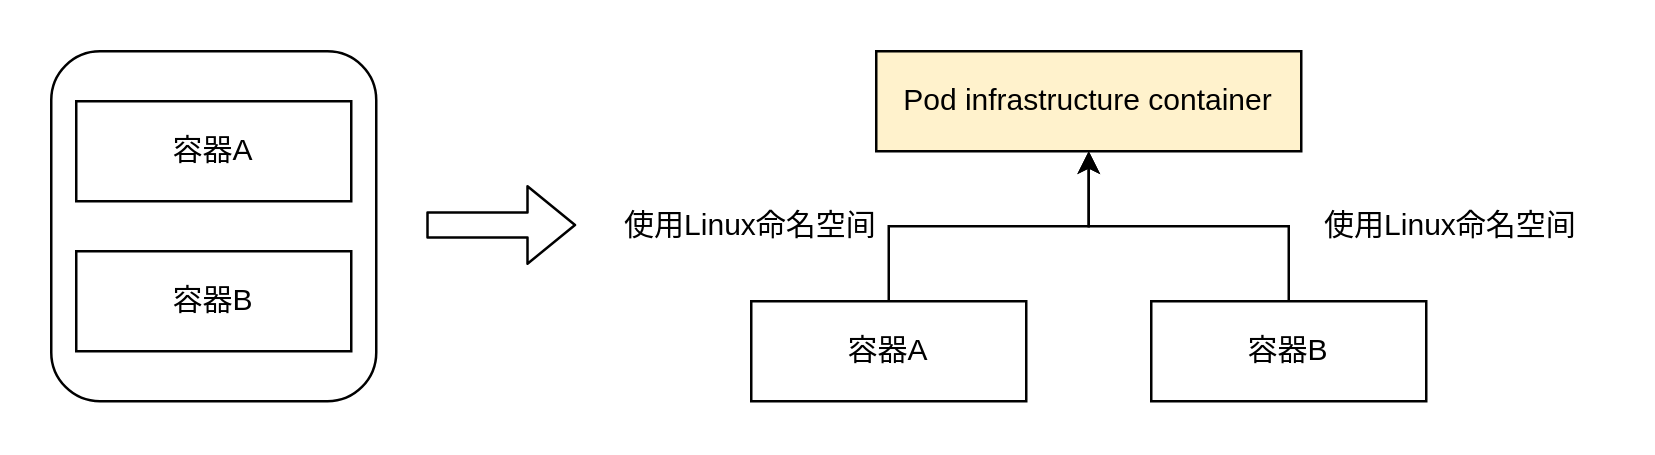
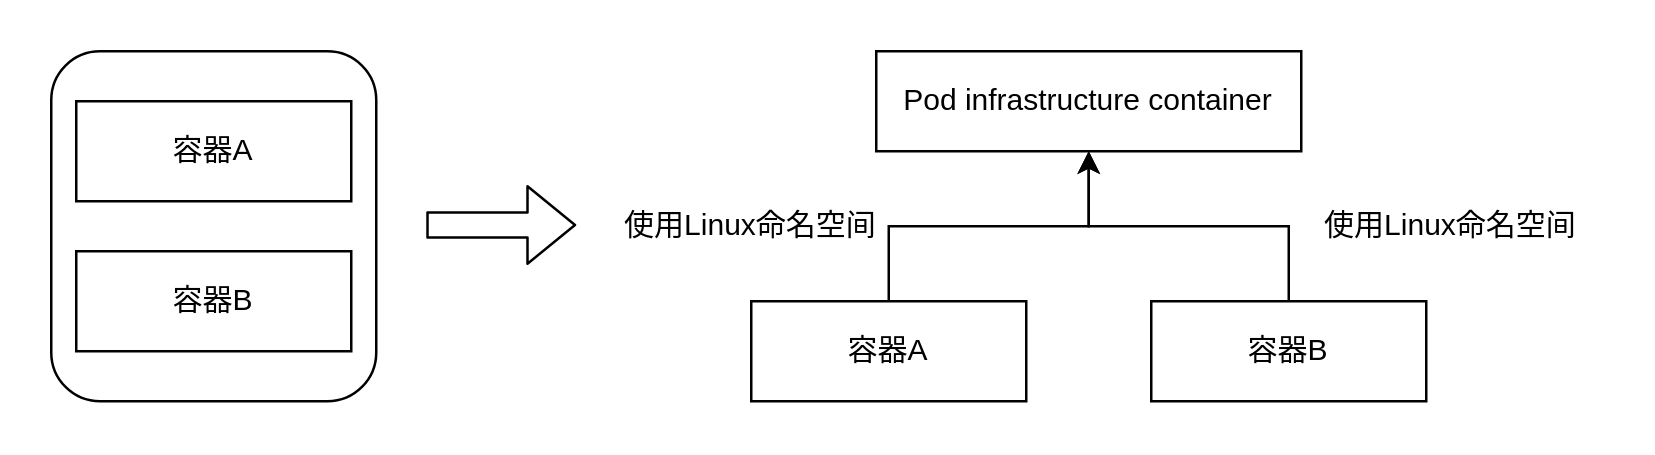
node "Pod infrastructure container": fillcolor #fff2cc -> #ffffff
